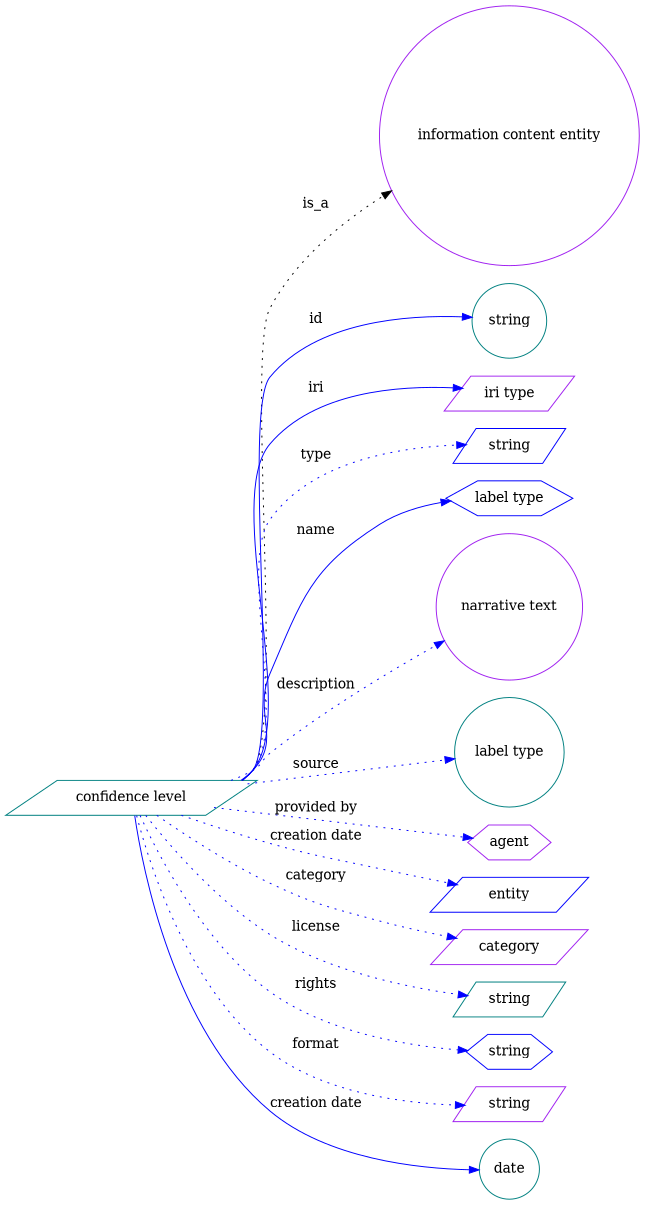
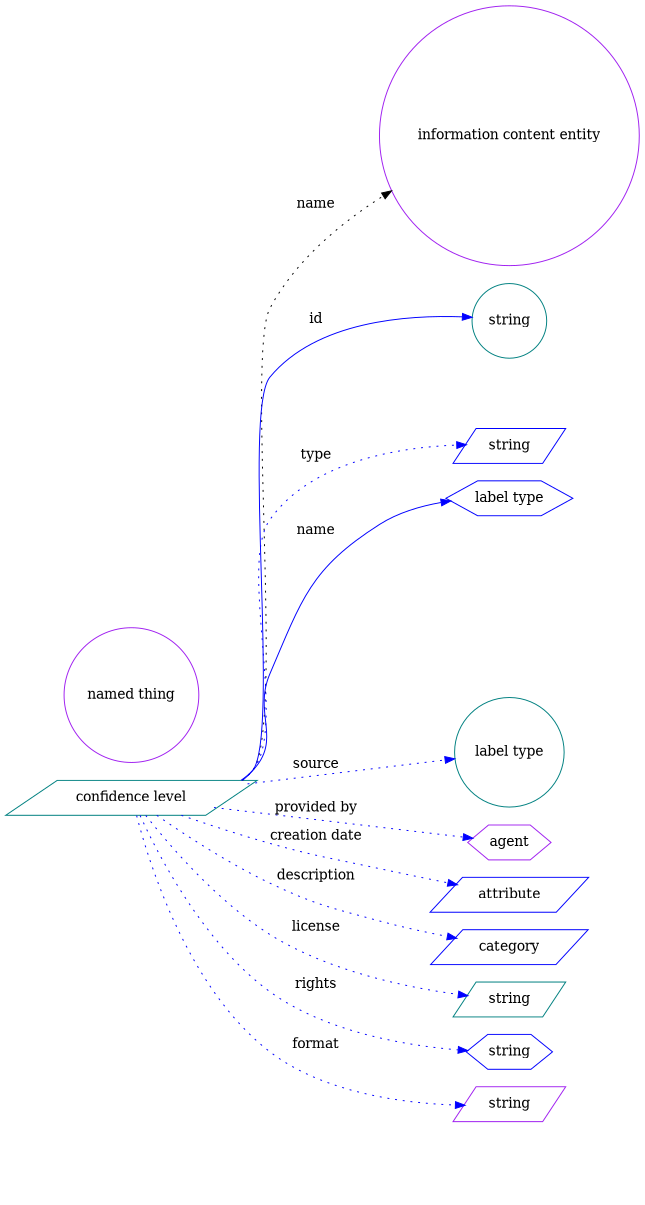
edge "confidence level" -> "information content entity": label "is_a" -> "name"
node "iri type": removed
node "narrative text": removed
node "named thing": added
edge "confidence level" -> "category": label "category" -> "description"
node "entity": label "entity" -> "attribute"
node "category": color purple -> blue
node "date": removed
